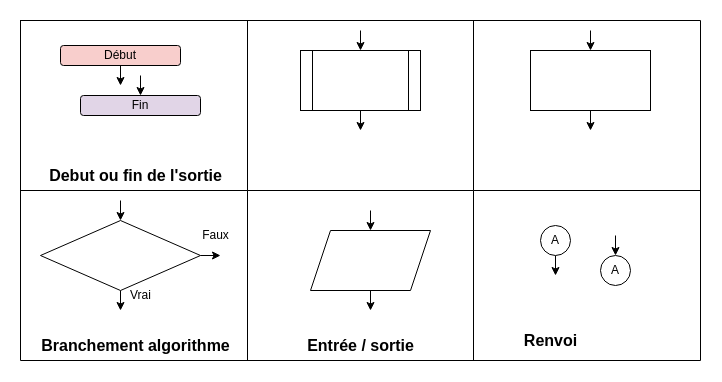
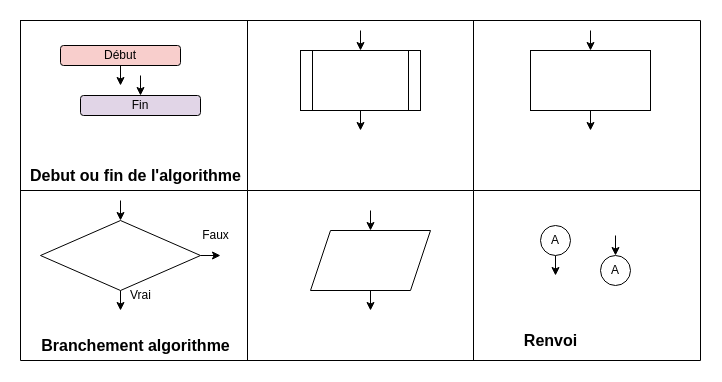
node "Debut ou fin de l'sortie": label "Debut ou fin de l'sortie" -> "Debut ou fin de l'algorithme"
node "Entrée / sortie": removed
